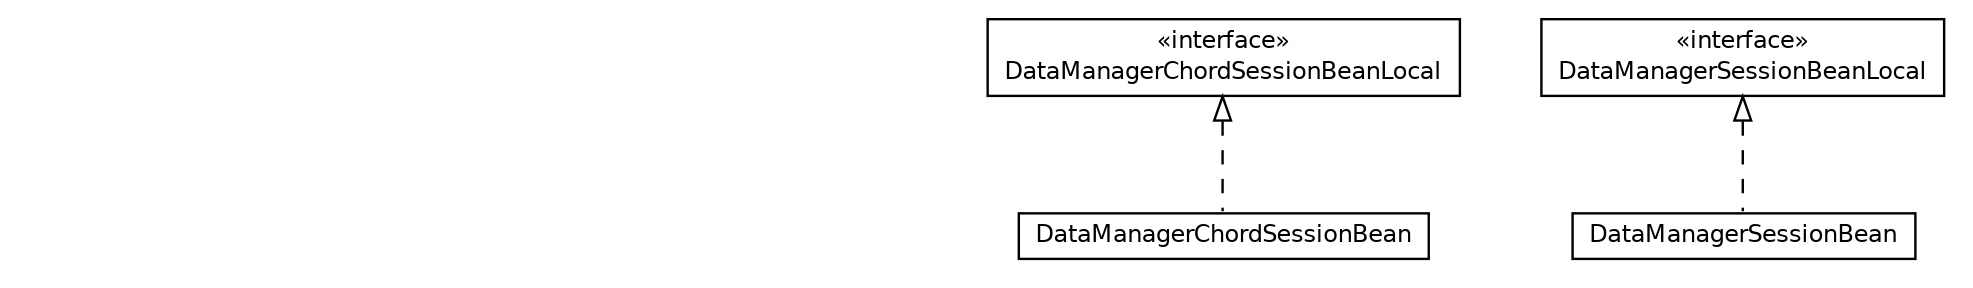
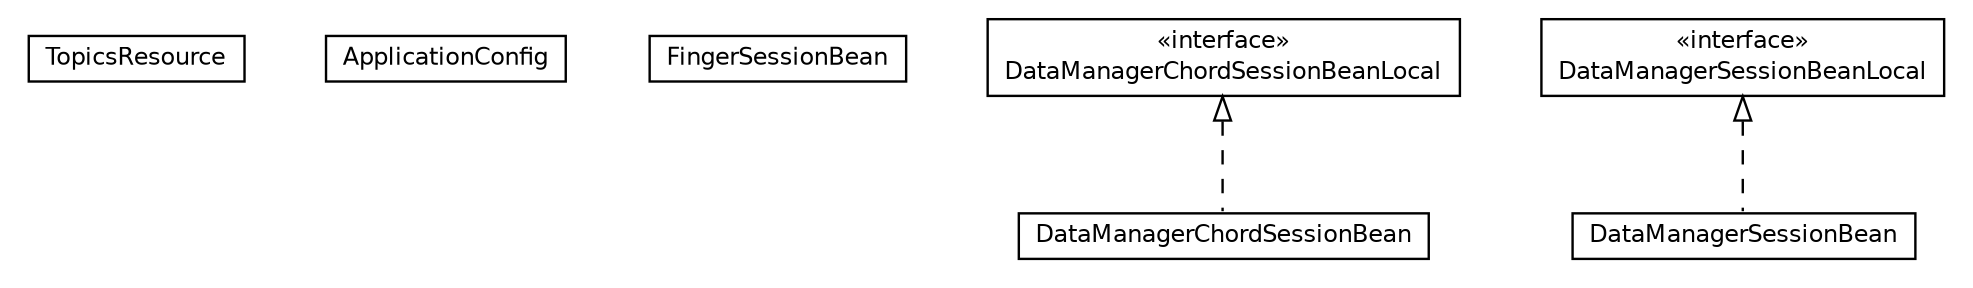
node "TopicsResource": added
node "ApplicationConfig": added
node "FingerSessionBean": added
